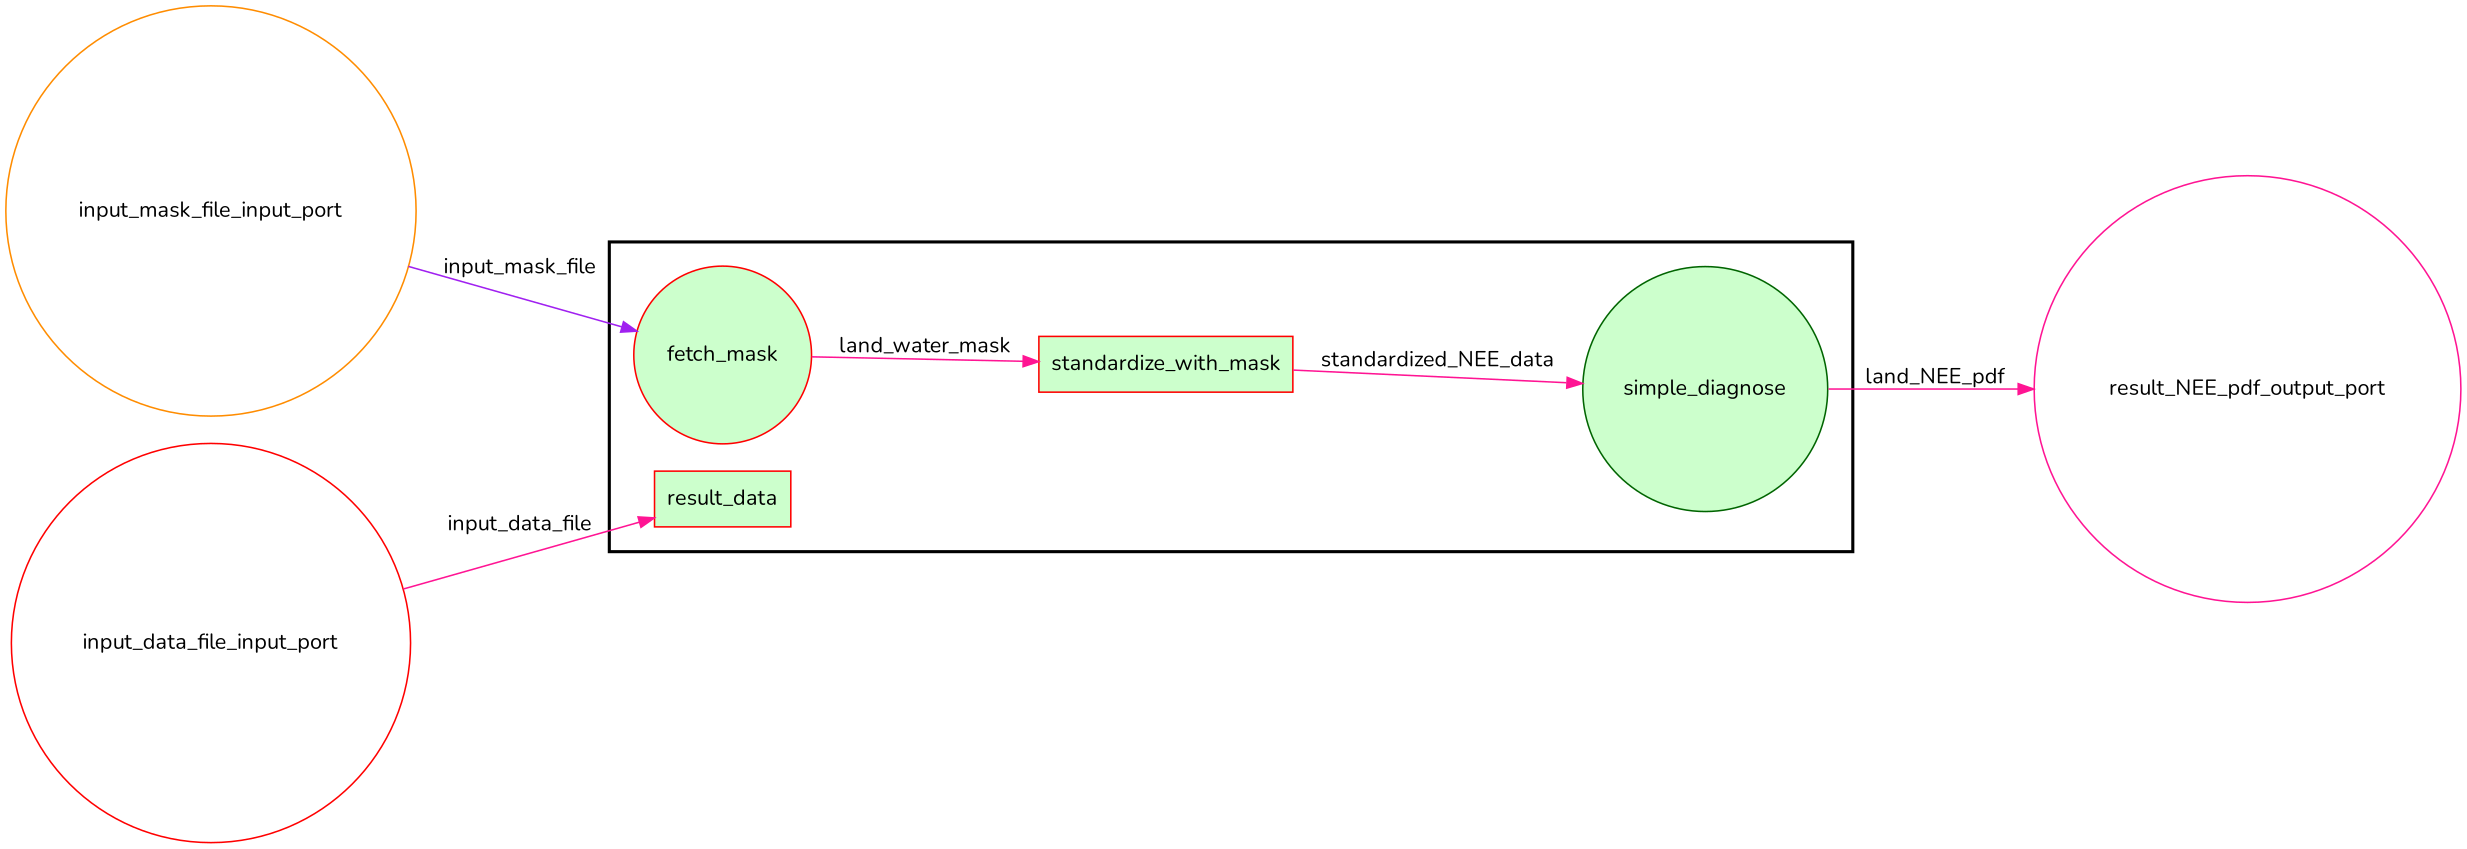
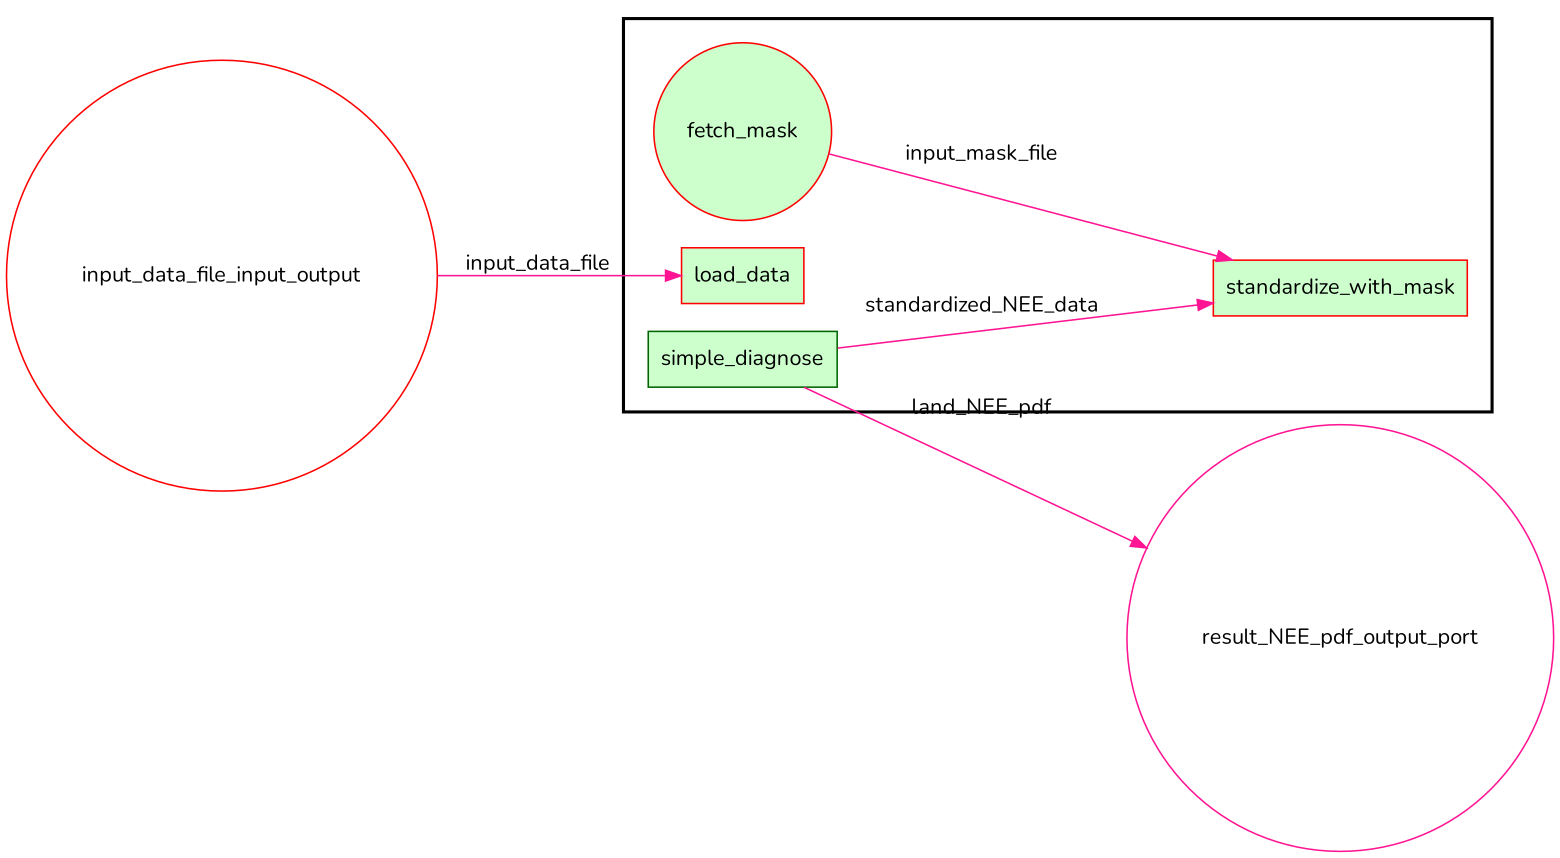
node "input_mask_file_input_port": removed
edge "fetch_mask" -> "standardize_with_mask": label "land_water_mask" -> "input_mask_file"
edge "standardize_with_mask" -> "simple_diagnose": reversed
node "simple_diagnose": shape circle -> box
node "result_data": label "result_data" -> "load_data"
node "input_data_file_input_port": label "input_data_file_input_port" -> "input_data_file_input_output"
